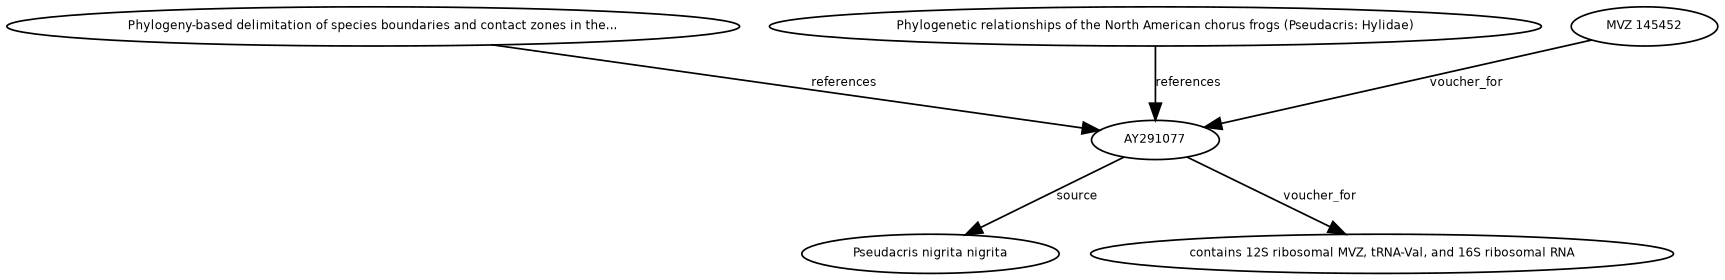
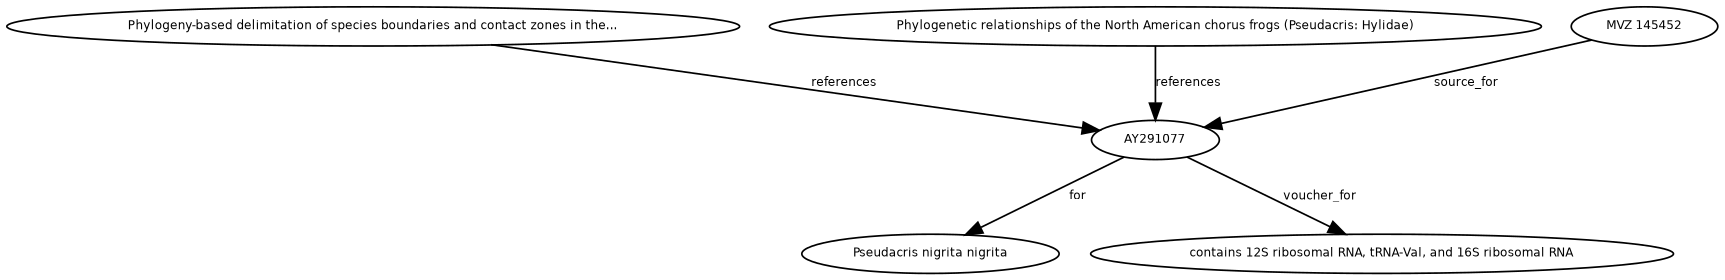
edge "MVZ 145452" -> "AY291077": label "voucher_for" -> "source_for"
edge "AY291077" -> "Pseudacris nigrita nigrita": label "source" -> "for"
node "contains 12S ribosomal MVZ, tRNA-Val, and 16S ribosomal RNA": label "contains 12S ribosomal MVZ, tRNA-Val, and 16S ribosomal RNA" -> "contains 12S ribosomal RNA, tRNA-Val, and 16S ribosomal RNA"
